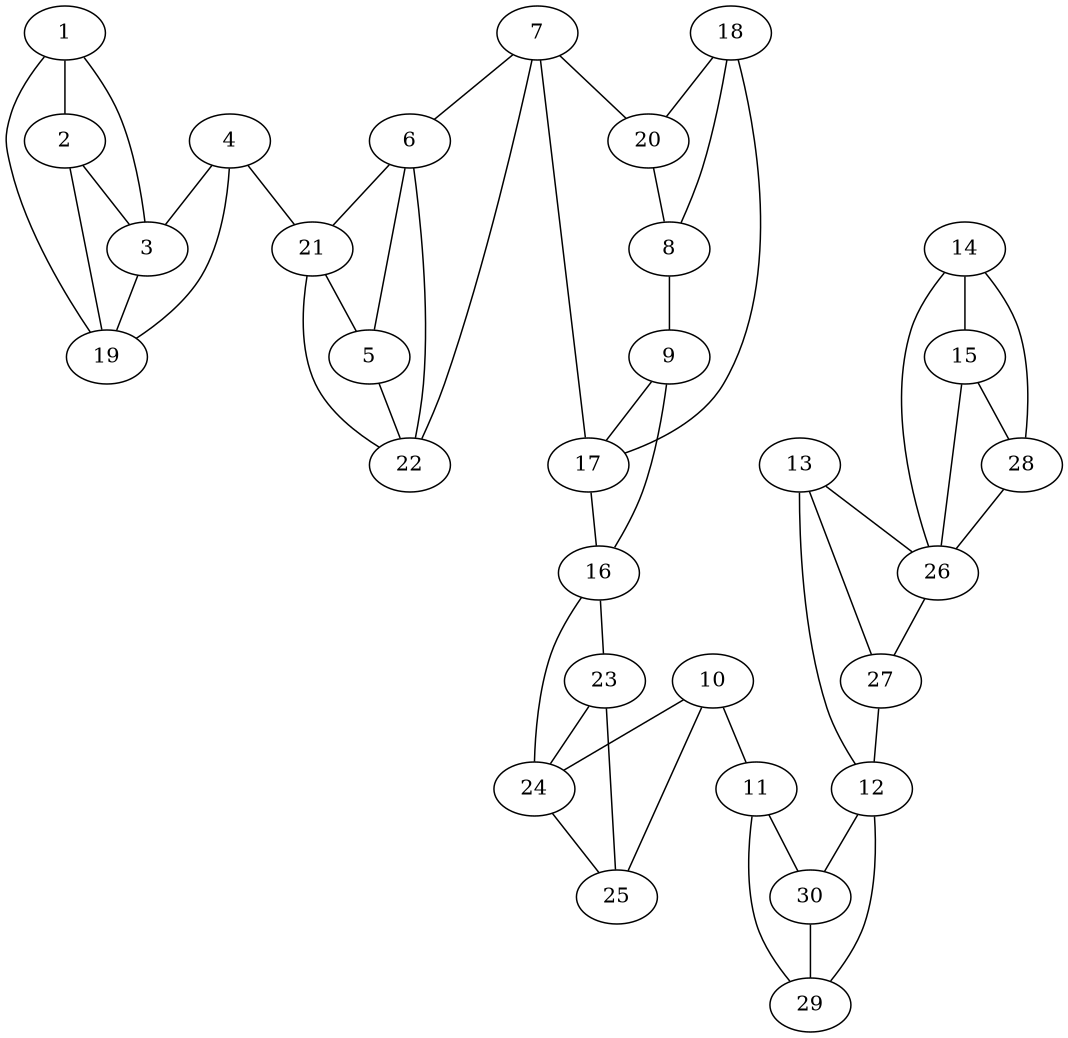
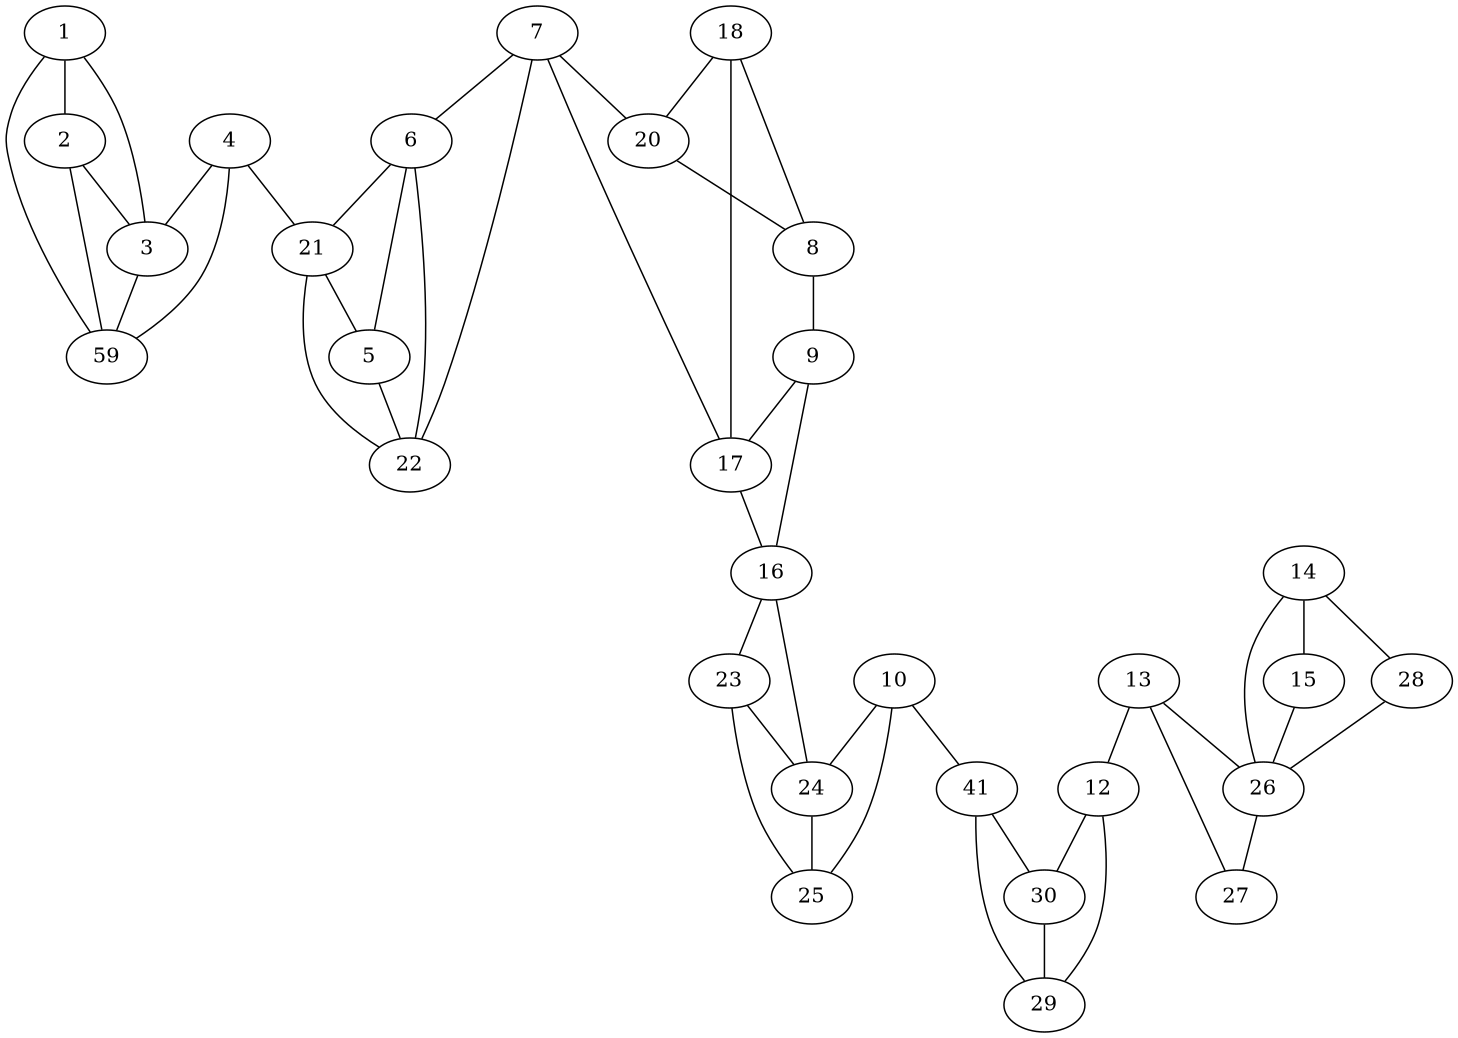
node "19": label "19" -> "59"
edge "15" -- "28": removed
edge "27" -- "12": removed
node "11": label "11" -> "41"
